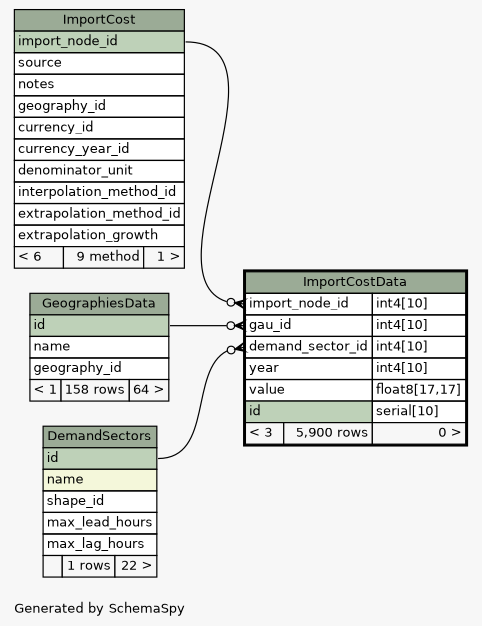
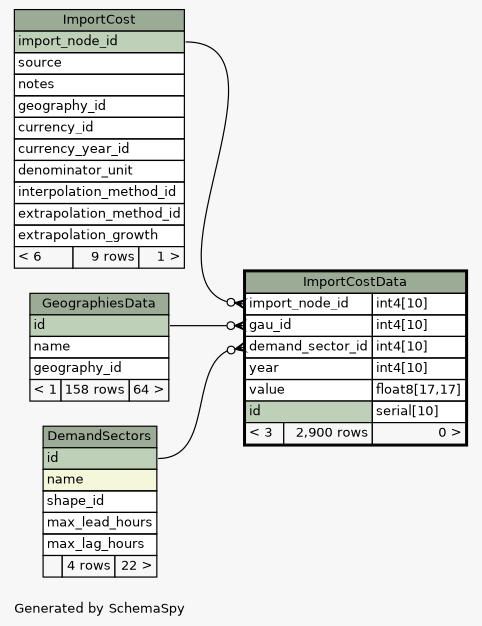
node "ImportCost": text "9 method" -> "9 rows"
node "ImportCostData": text "5,900 rows" -> "2,900 rows"
node "DemandSectors": text "1 rows" -> "4 rows"
